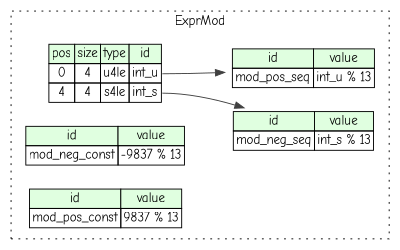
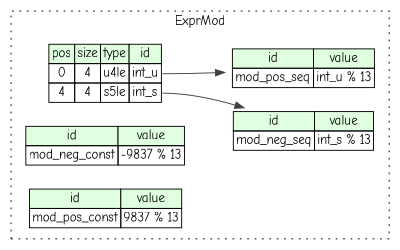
node "pos": text "s4le" -> "s5le"
